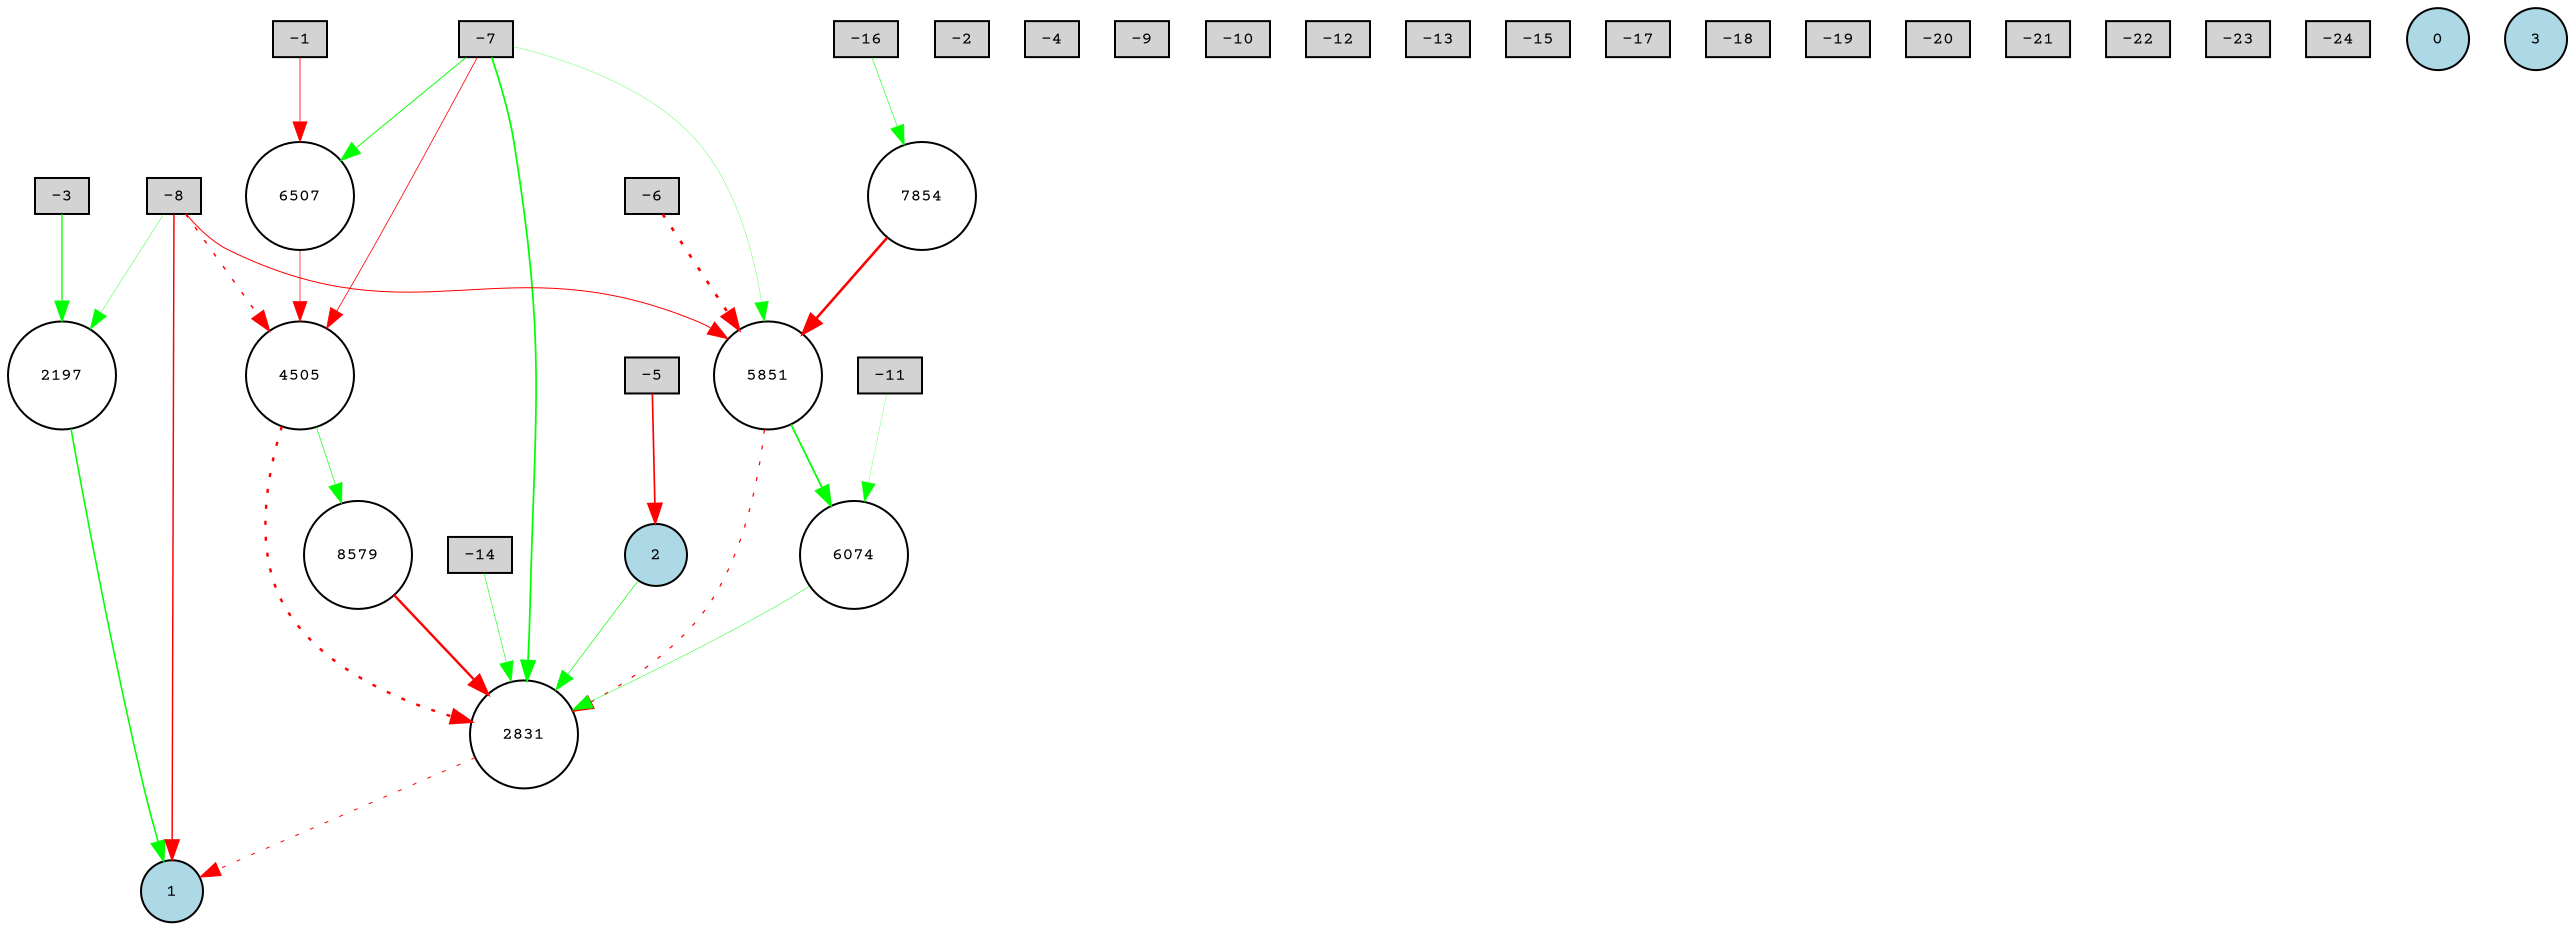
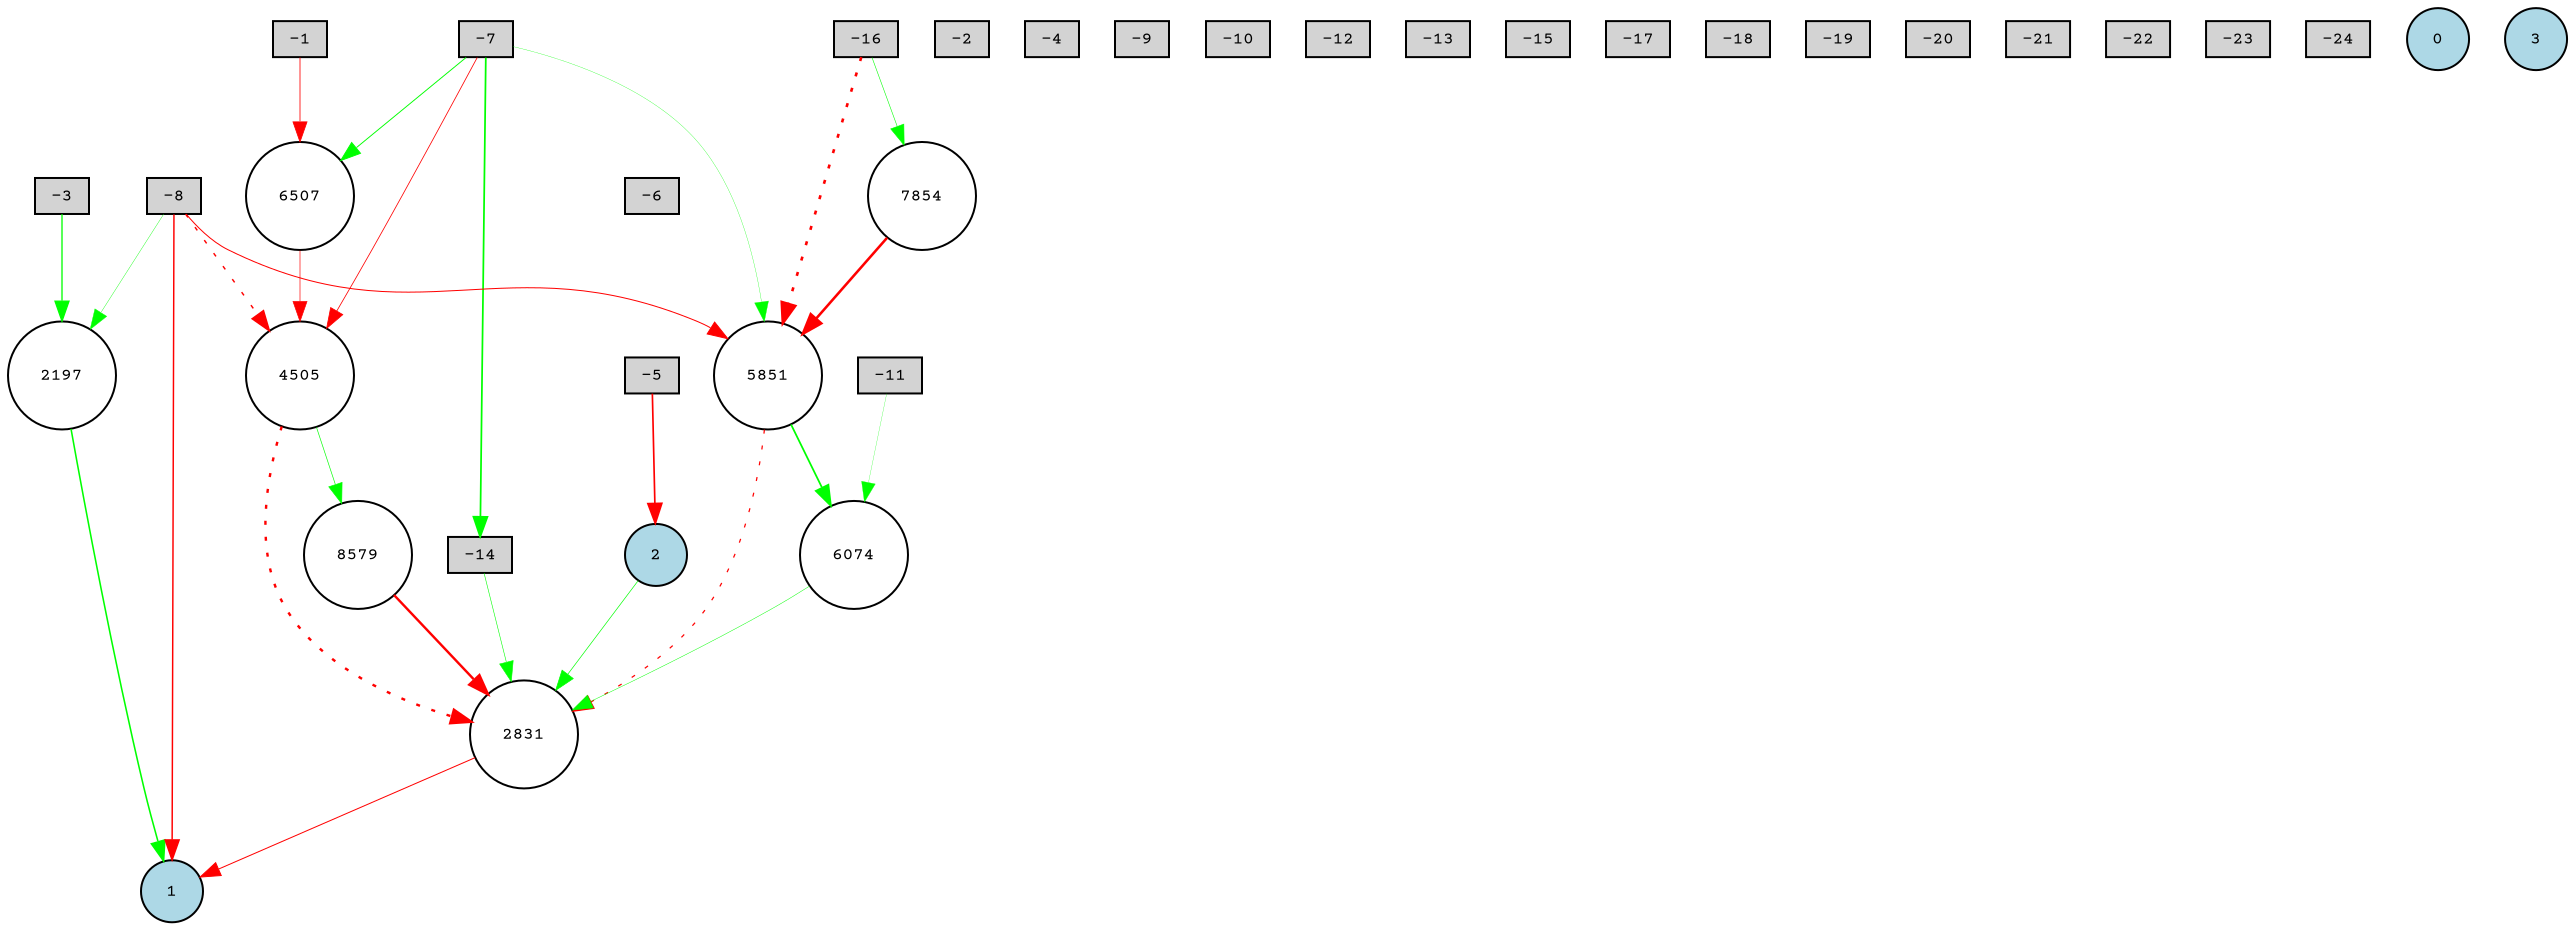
edge "-6" -> "5851": now "-16" -> "5851"
edge "-7" -> "2831": now "-7" -> "-14"
edge "2831" -> "1": style dotted -> solid
